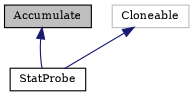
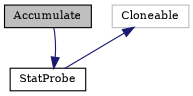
edge "StatProbe" -> "Accumulate": reversed
